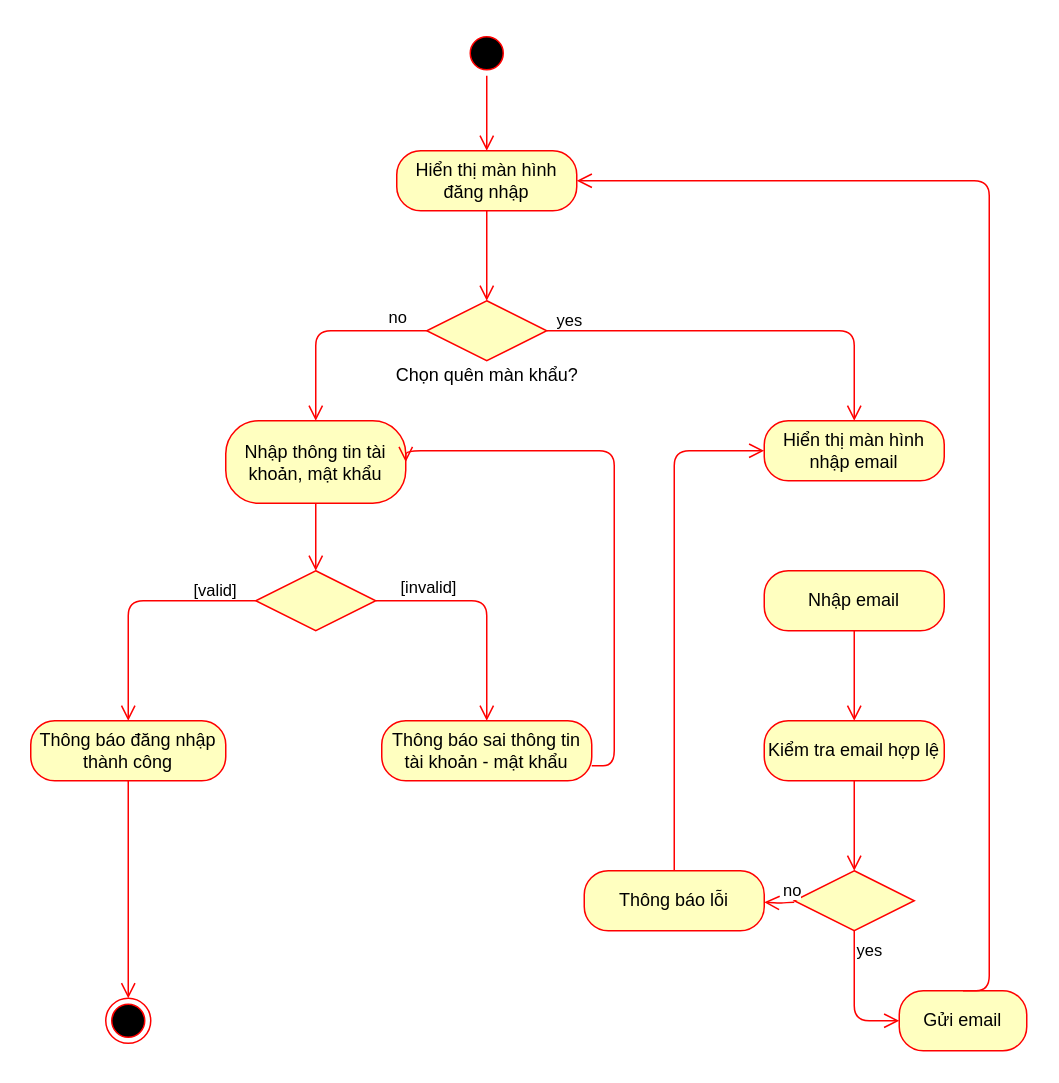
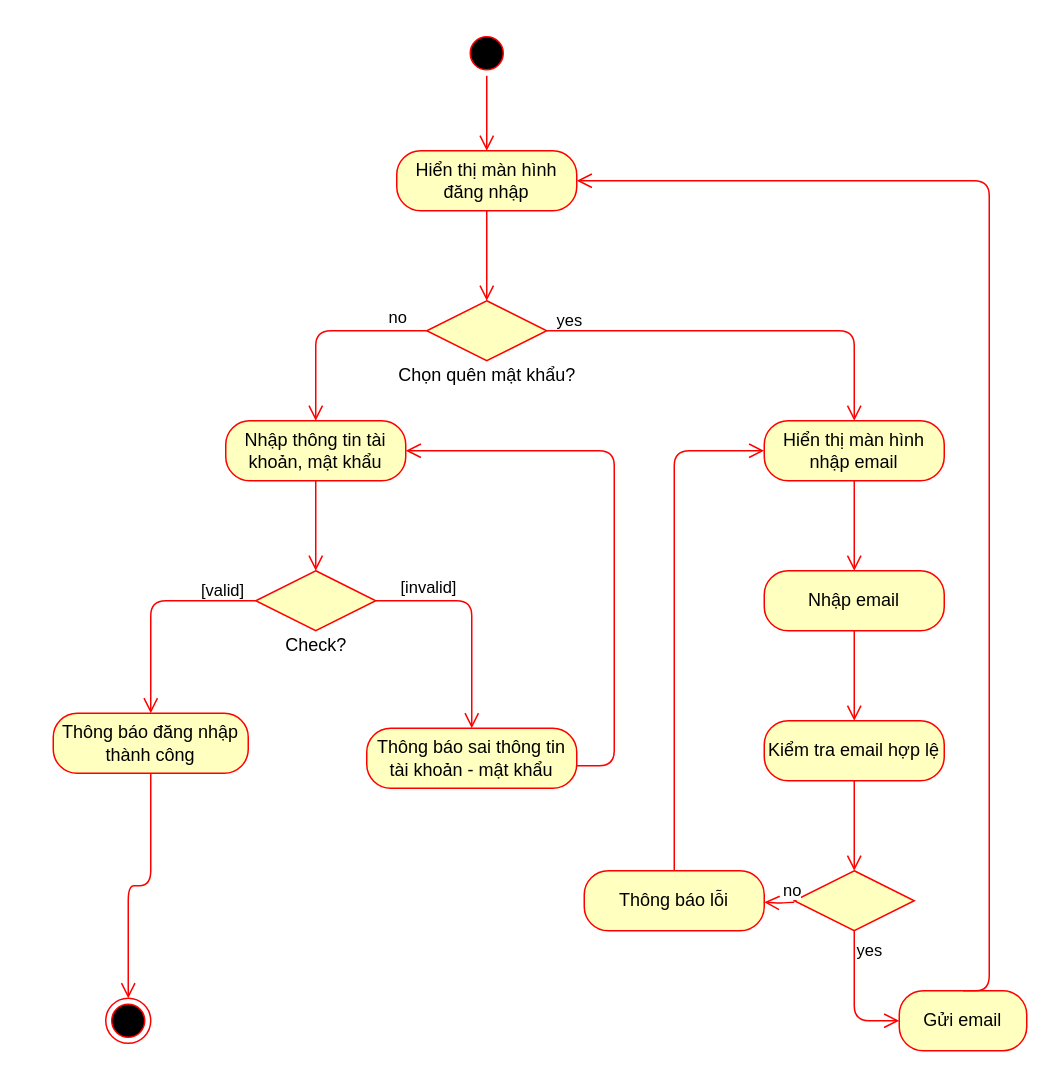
node "Chọn quên màn khẩu?": label "Chọn quên màn khẩu?" -> "Chọn quên mật khẩu?"
node "Nhập thông tin tài khoản, mật khẩu": size 180x83 -> 180x60
edge "Hiển thị màn hình nhập email" -> "Nhập email": added
node "Check?": added
node "Thông báo đăng nhập thành công": moved (128, 751) -> (151, 743)
node "Thông báo sai thông tin tài khoản - mật khẩu": moved (487, 751) -> (472, 758)
